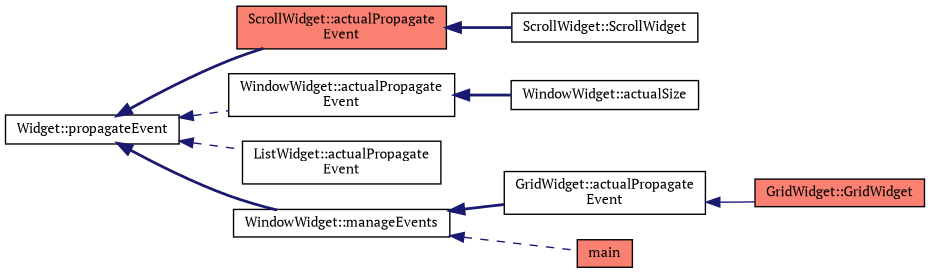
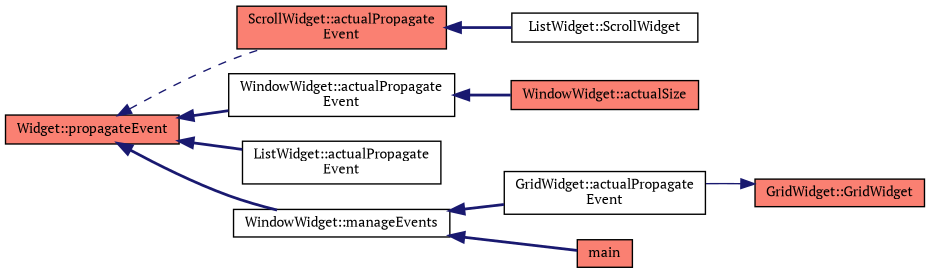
node "ScrollWidget::ScrollWidget": label "ScrollWidget::ScrollWidget" -> "ListWidget::ScrollWidget"
edge "ScrollWidget::actualPropagate Event" -> "Widget::propagateEvent": style bold -> dashed
node "WindowWidget::actualSize": fillcolor white -> salmon
edge "WindowWidget::actualPropagate Event" -> "Widget::propagateEvent": style dashed -> bold
node "Widget::propagateEvent": fillcolor white -> salmon
edge "ListWidget::actualPropagate Event" -> "Widget::propagateEvent": style dashed -> bold
edge "GridWidget::GridWidget" -> "GridWidget::actualPropagate Event": reversed
edge "main" -> "WindowWidget::manageEvents": style dashed -> bold
